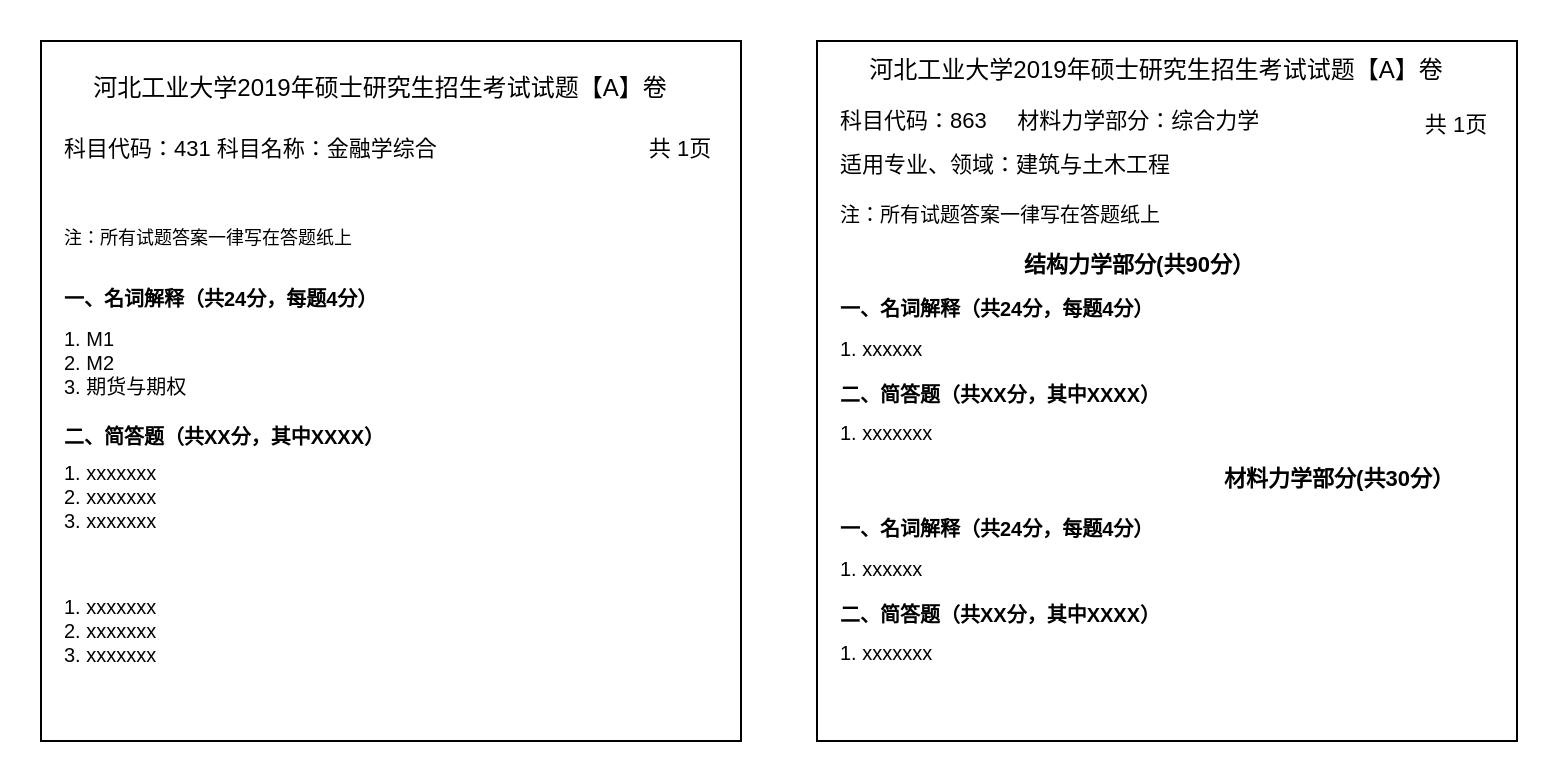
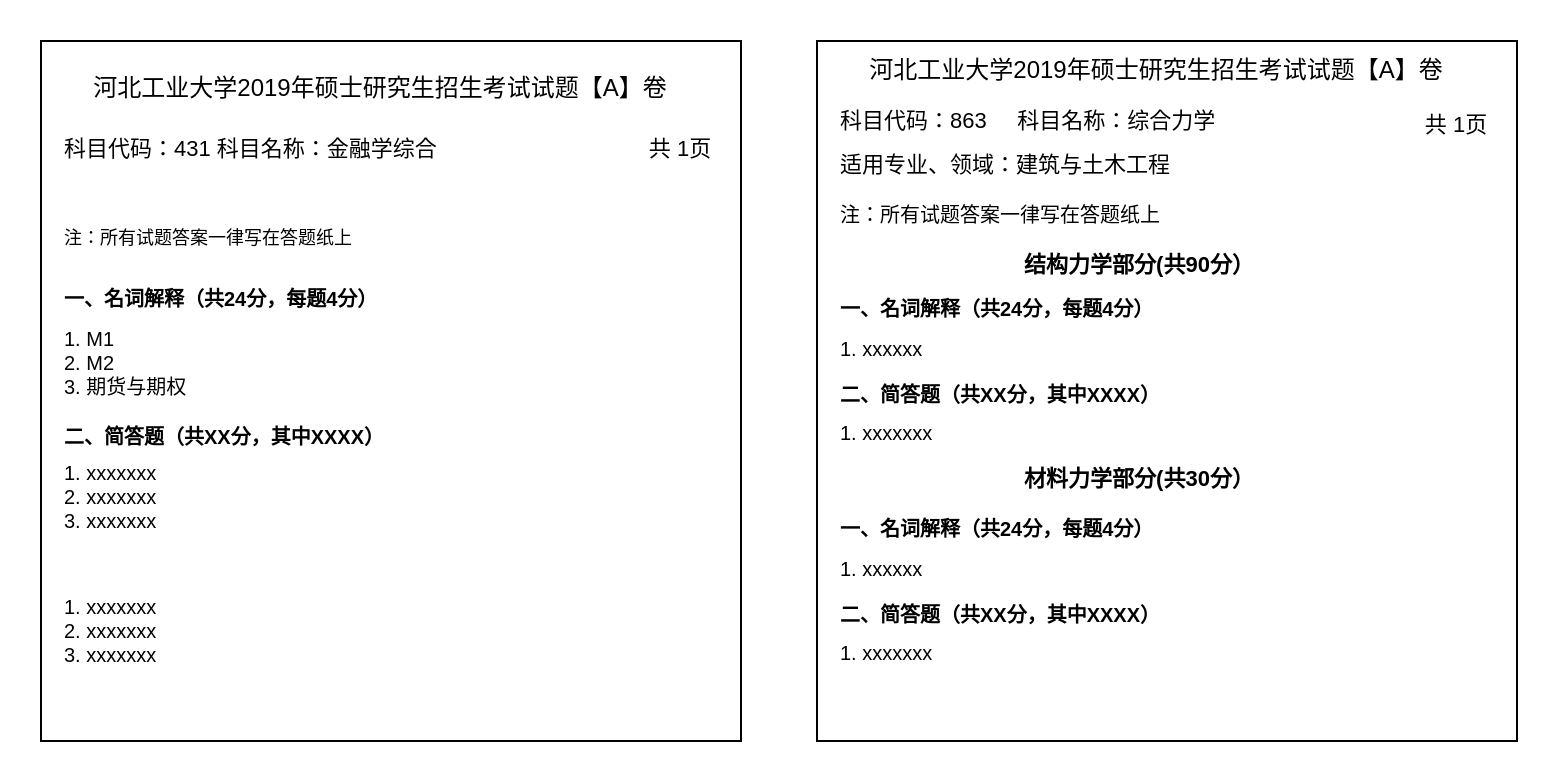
node "科目代码：863 材料力学部分：综合力学": label "科目代码：863 材料力学部分：综合力学" -> "科目代码：863 科目名称：综合力学"
node "材料力学部分(共30分）": moved (1340, 479) -> (1140, 479)
